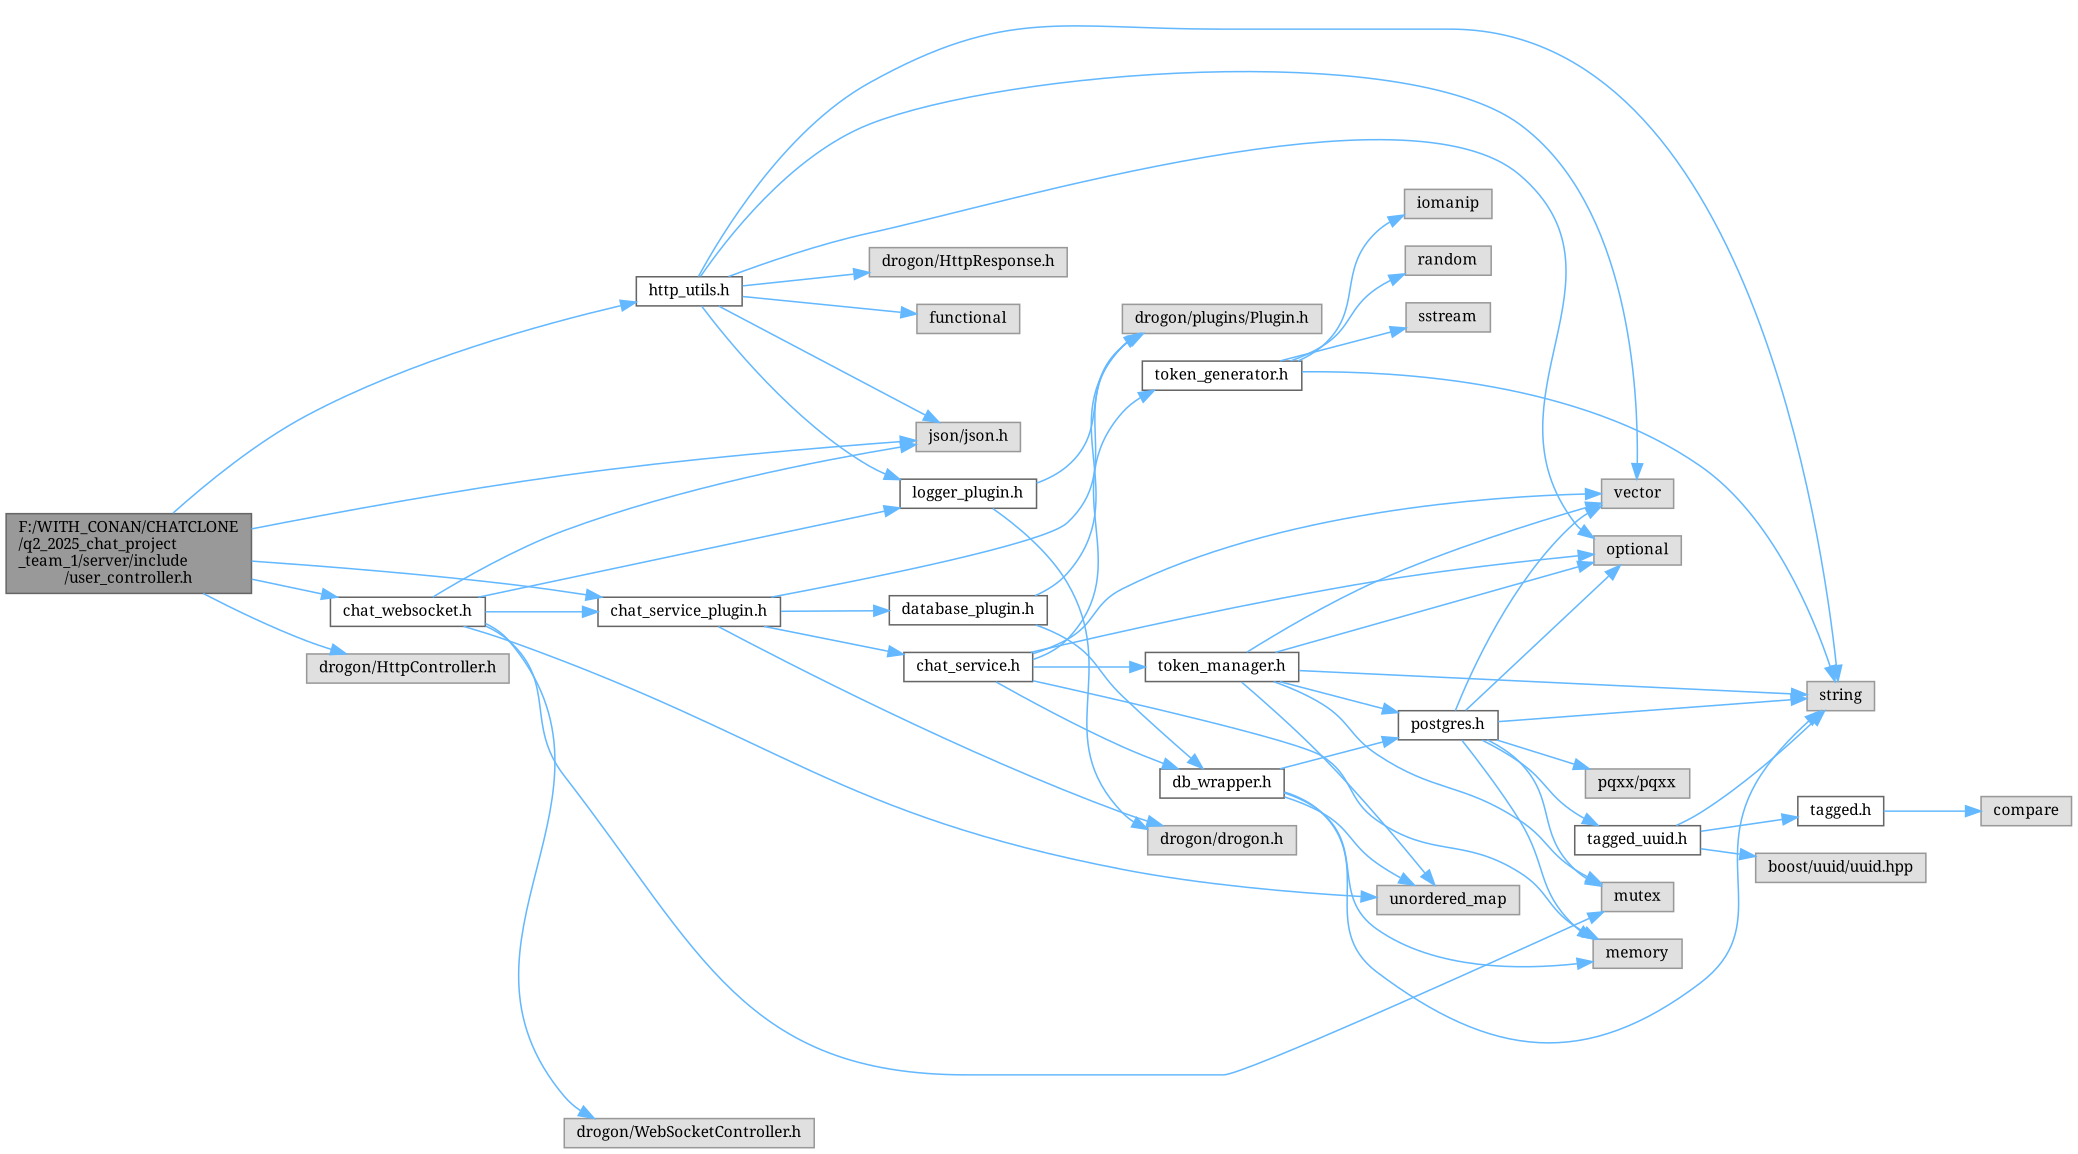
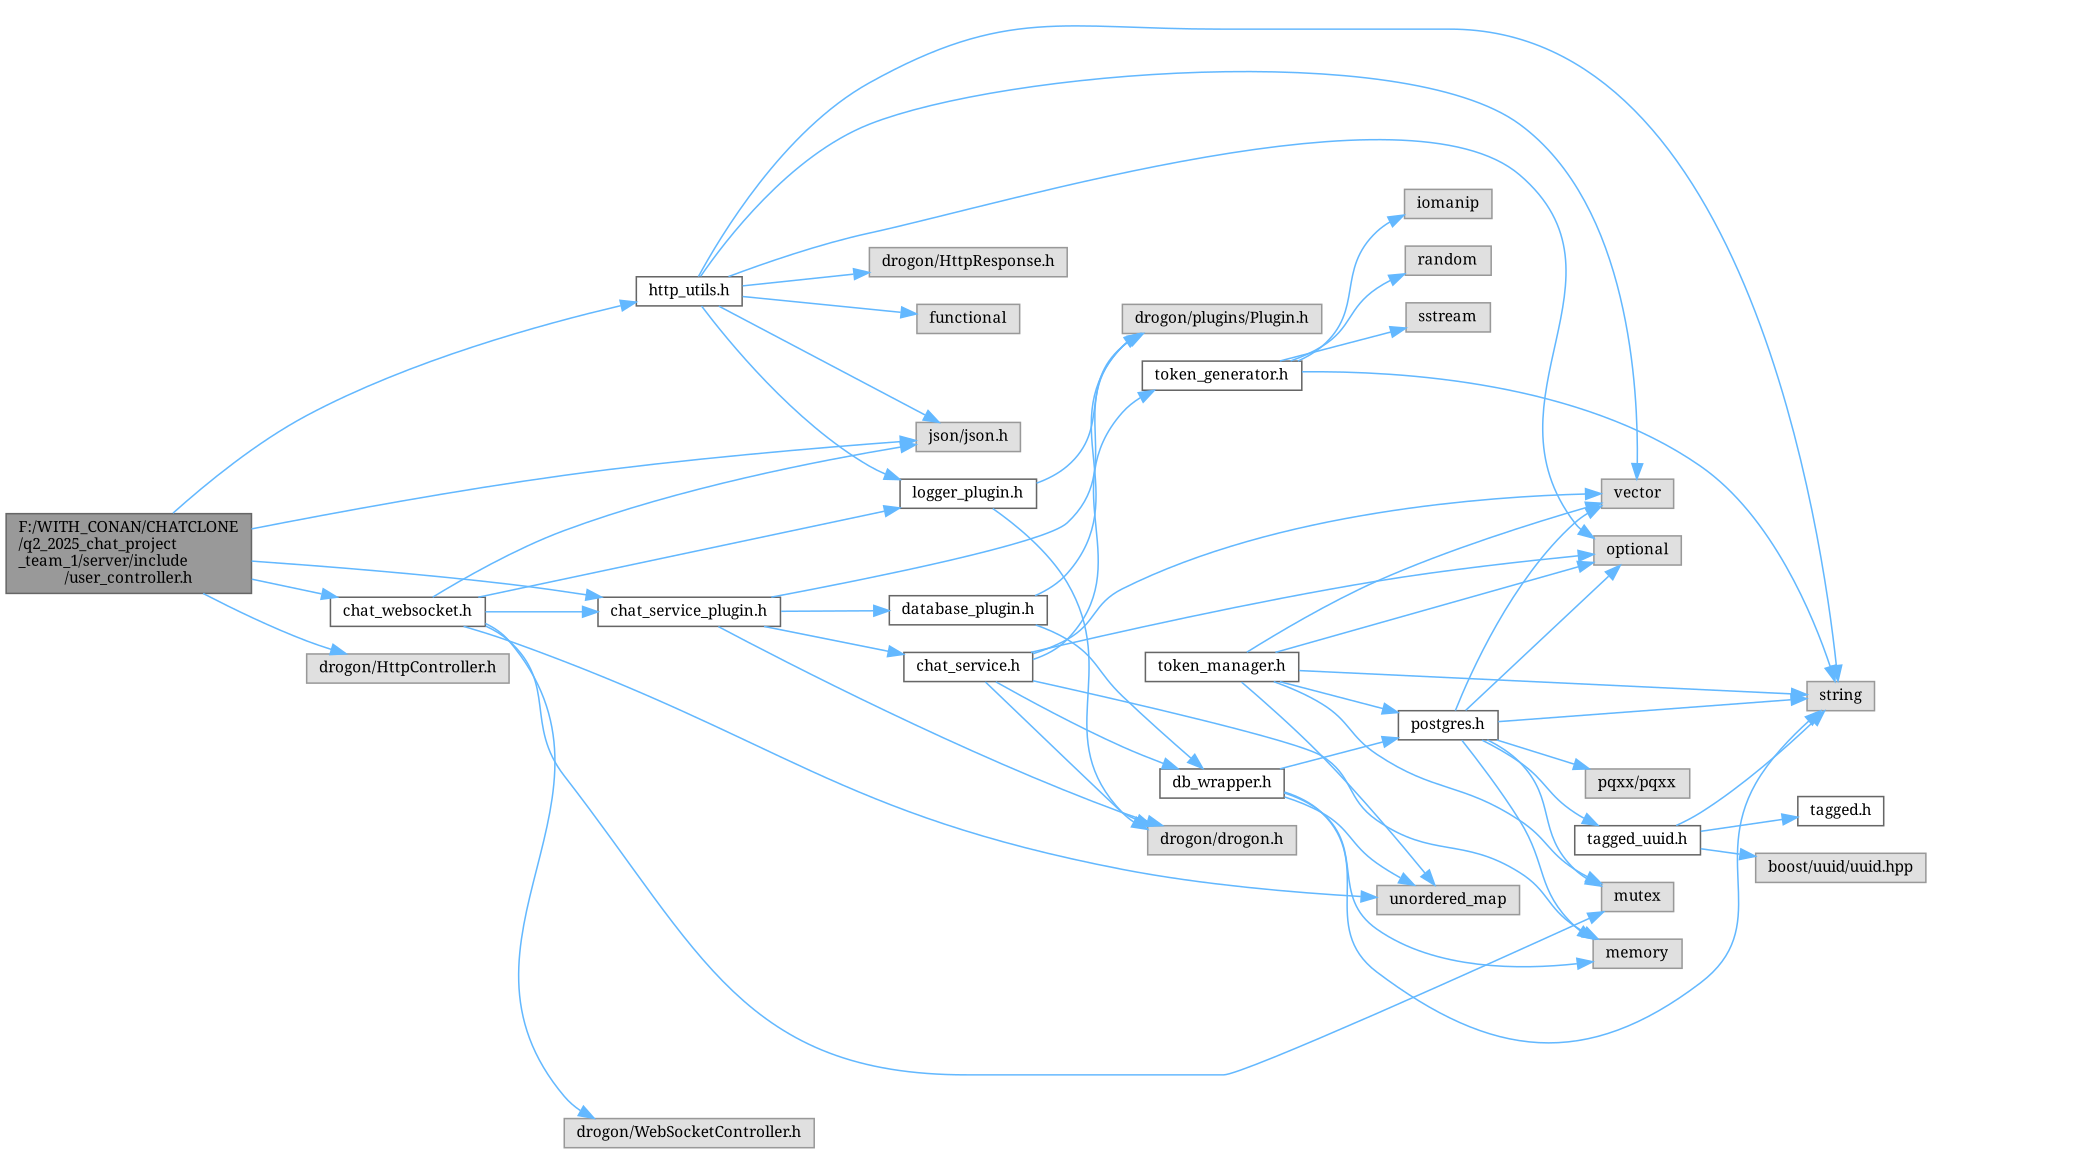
edge "chat_service.h" -> "token_manager.h": now "chat_service.h" -> "drogon/drogon.h"
node "compare": removed
